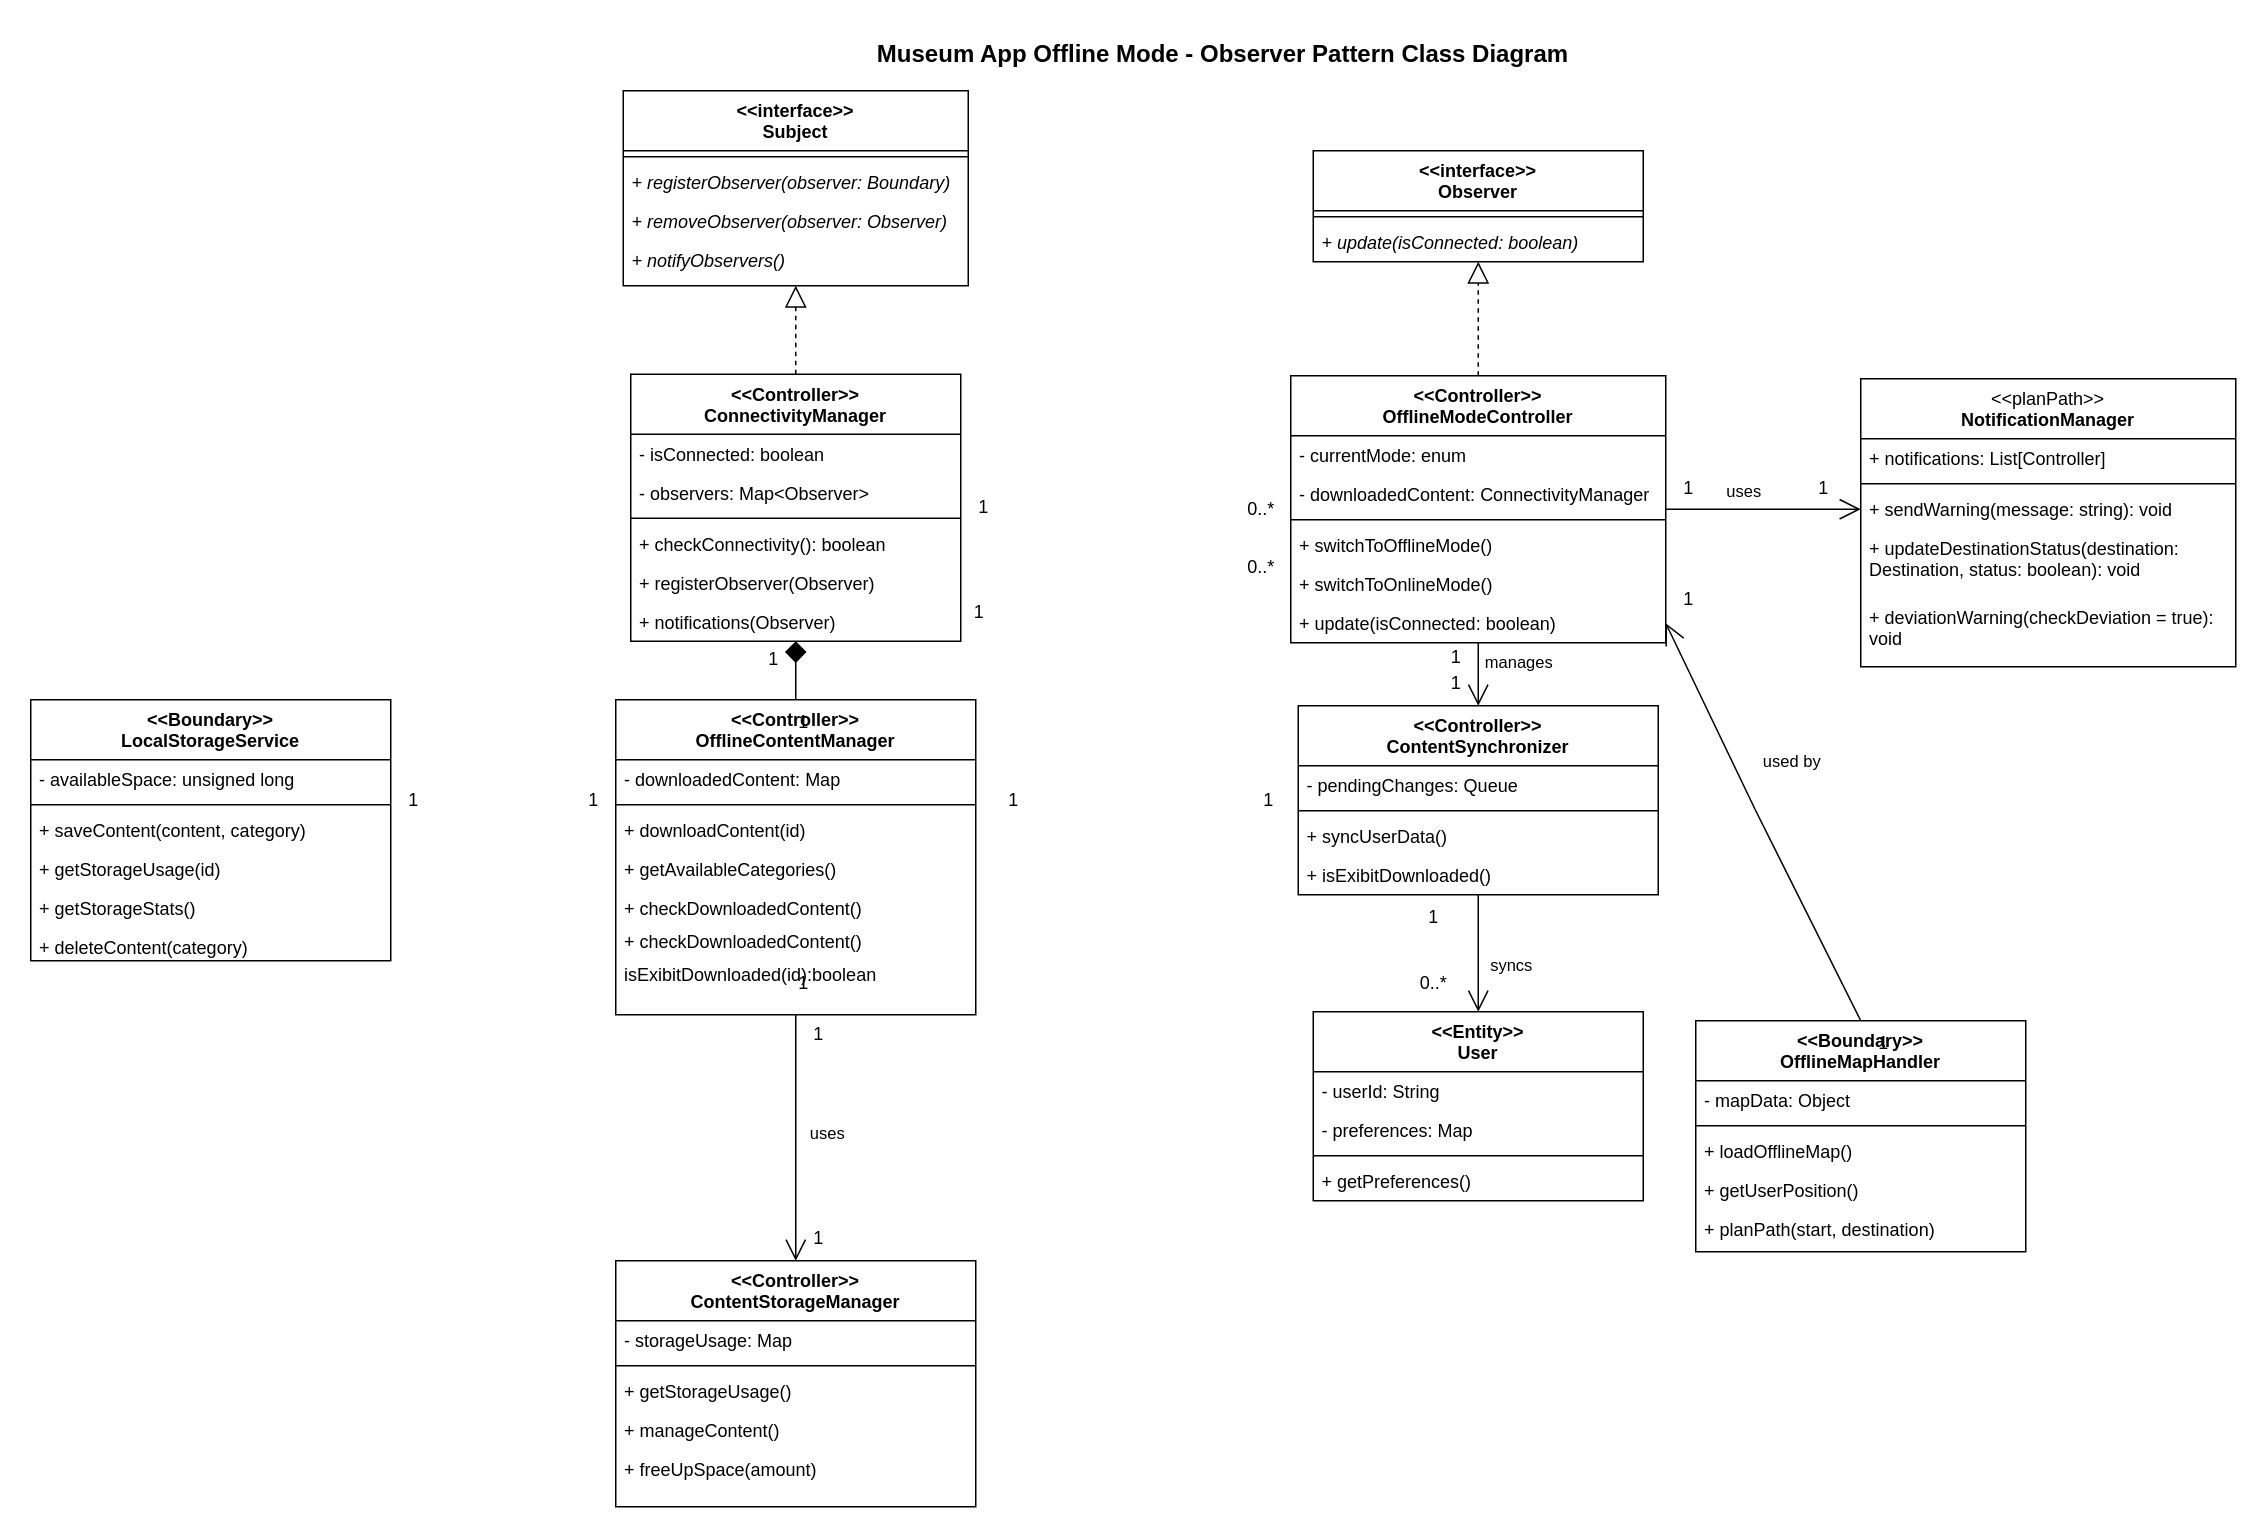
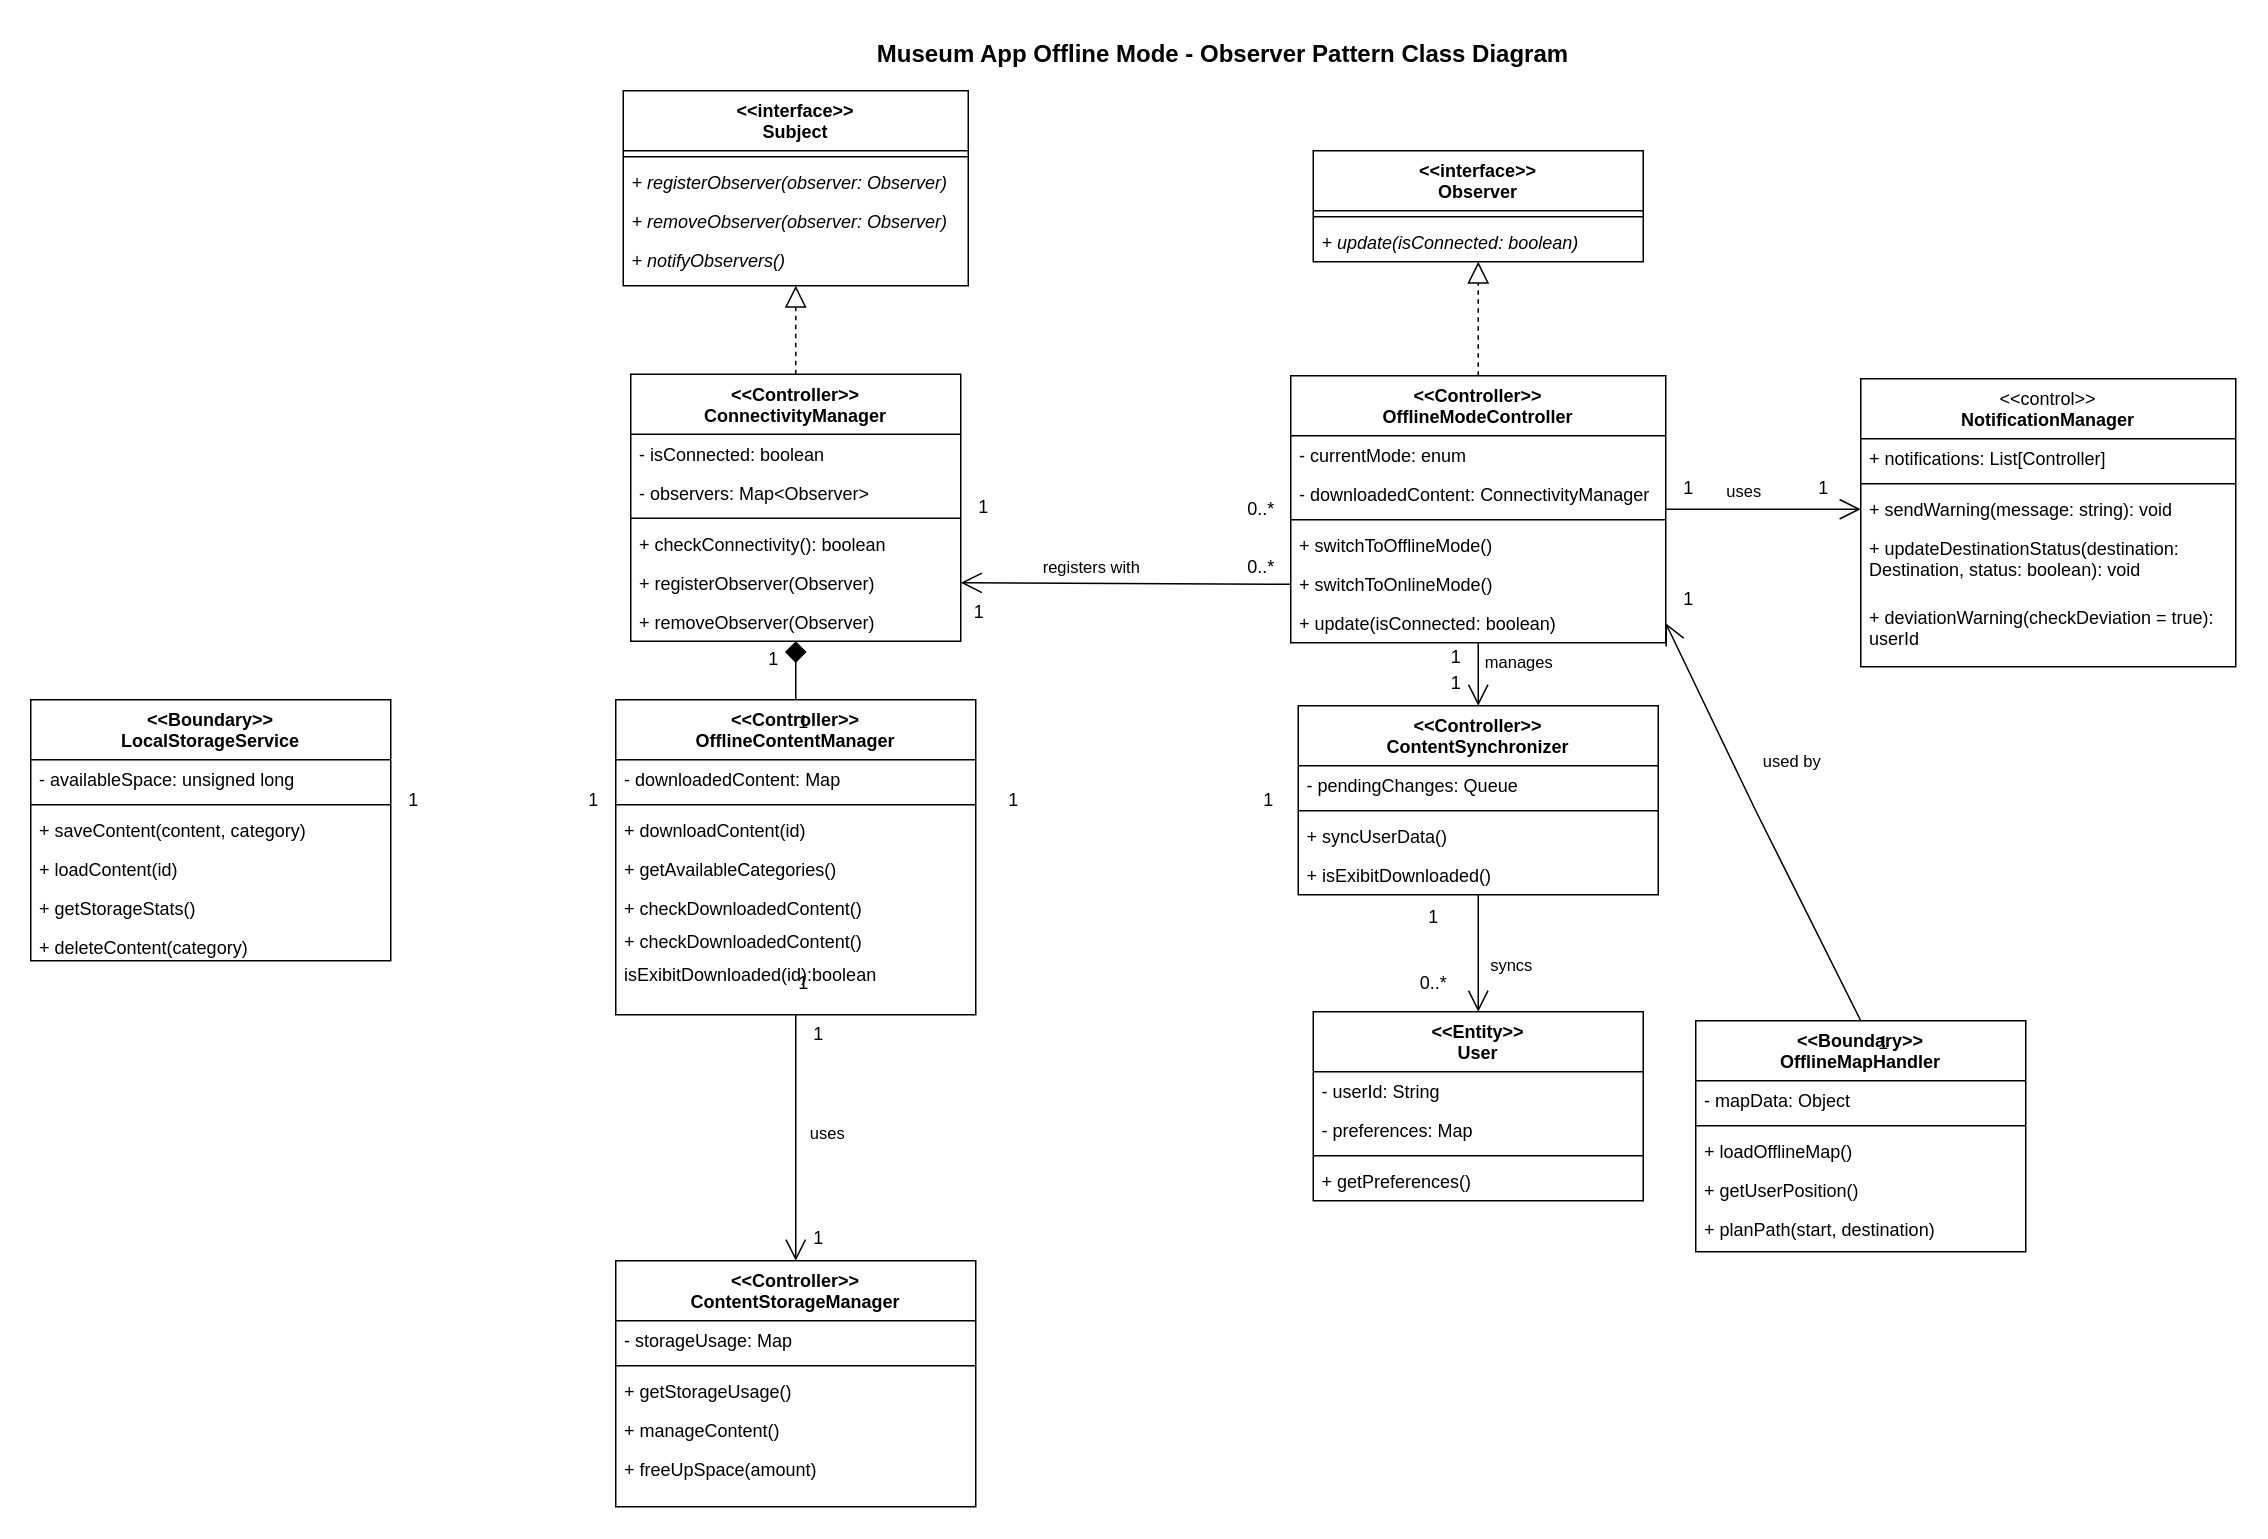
node "+ registerObserver(observer: Boundary)": label "+ registerObserver(observer: Boundary)" -> "+ registerObserver(observer: Observer)"
node "<<planPath>> NotificationManager": label "<<planPath>> NotificationManager" -> "<<control>> NotificationManager"
edge "+ switchToOnlineMode()" -> "+ registerObserver(Observer)": added, label "registers with"
node "+ notifications(Observer)": label "+ notifications(Observer)" -> "+ removeObserver(Observer)"
node "+ deviationWarning(checkDeviation = true): void": label "+ deviationWarning(checkDeviation = true): void" -> "+ deviationWarning(checkDeviation = true): userId"
node "+ getStorageUsage(id)": label "+ getStorageUsage(id)" -> "+ loadContent(id)"
